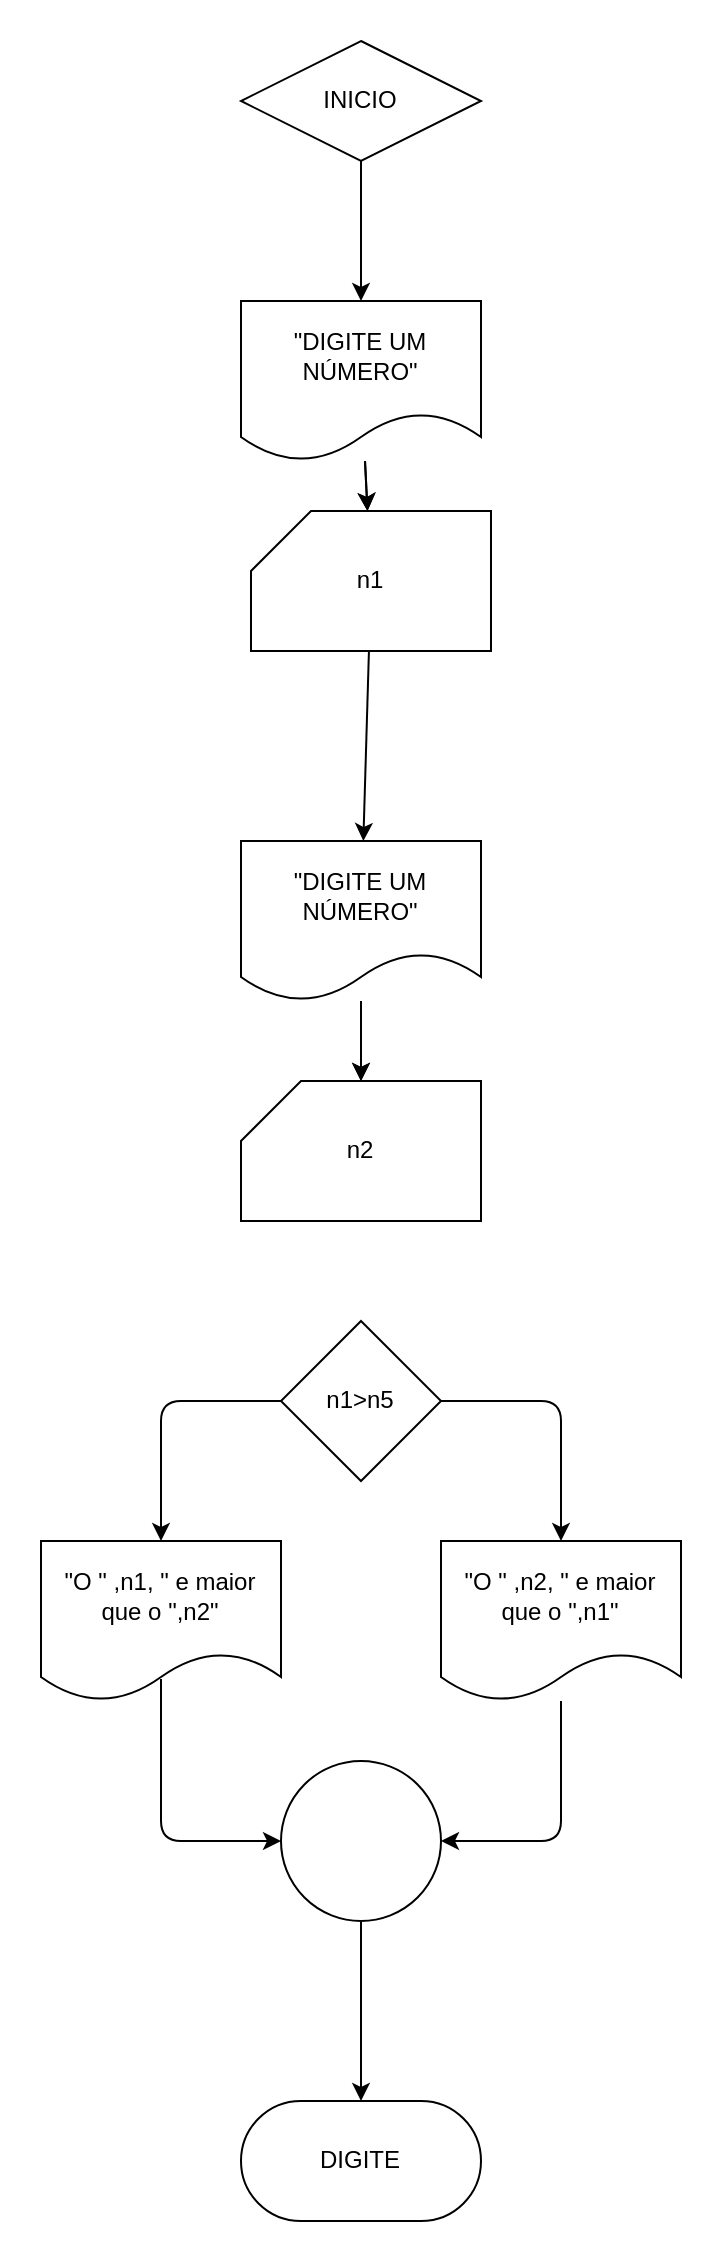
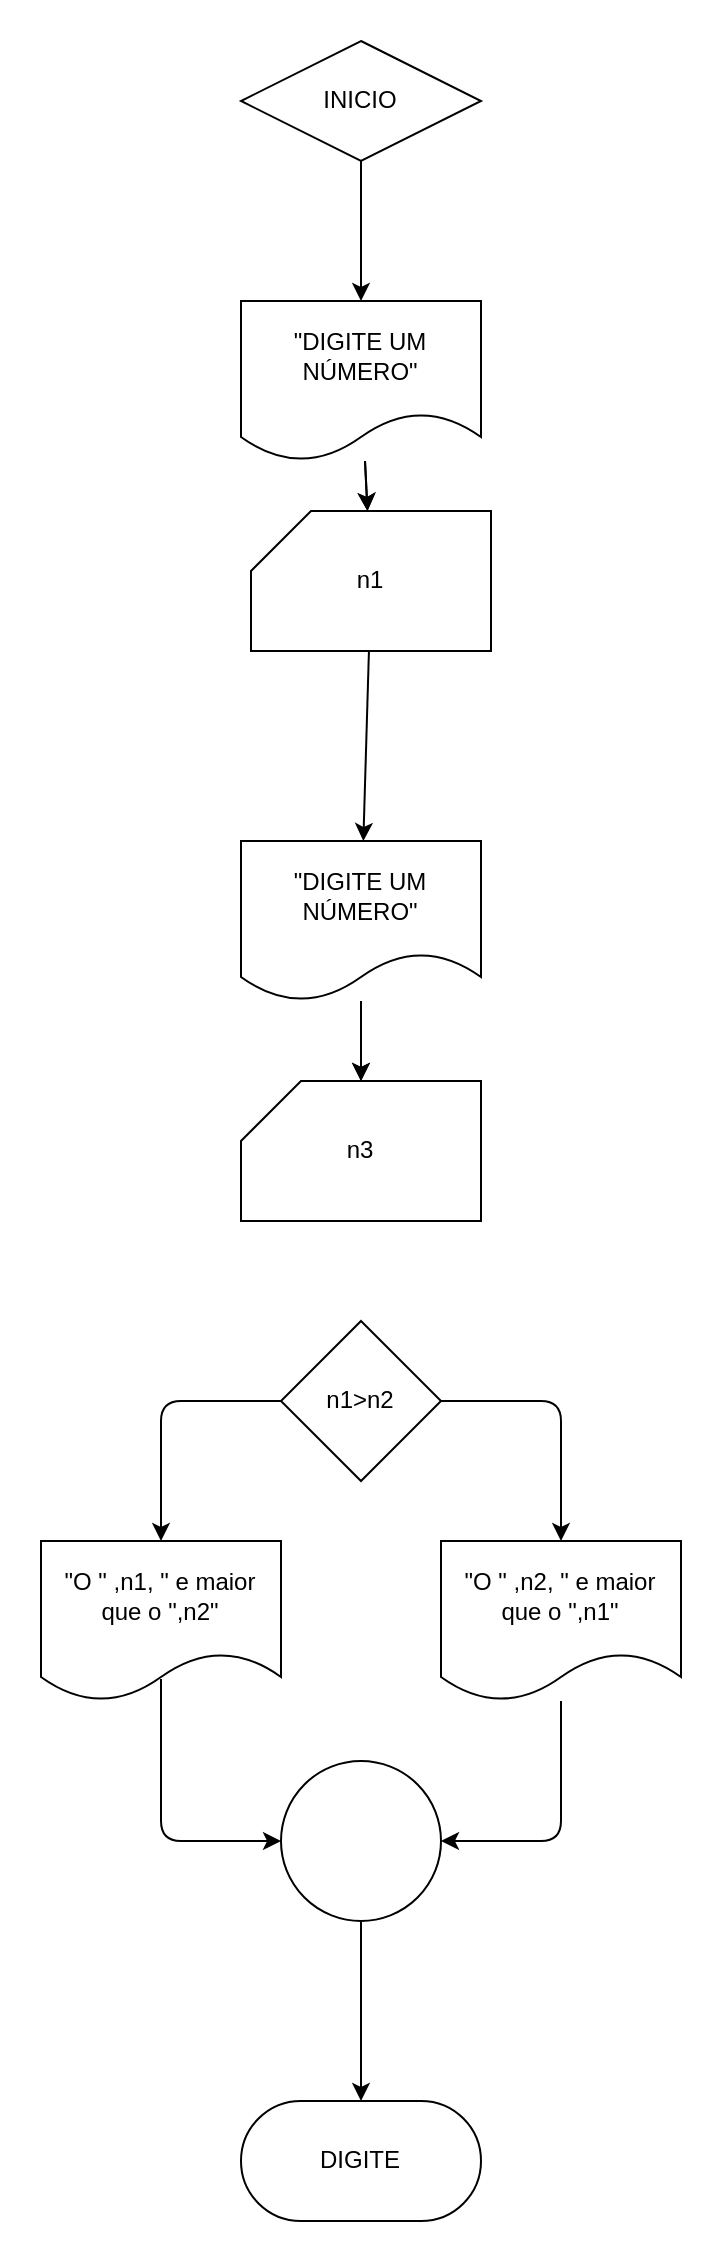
node "n2": label "n2" -> "n3"
node "n1>n5": label "n1>n5" -> "n1>n2"
